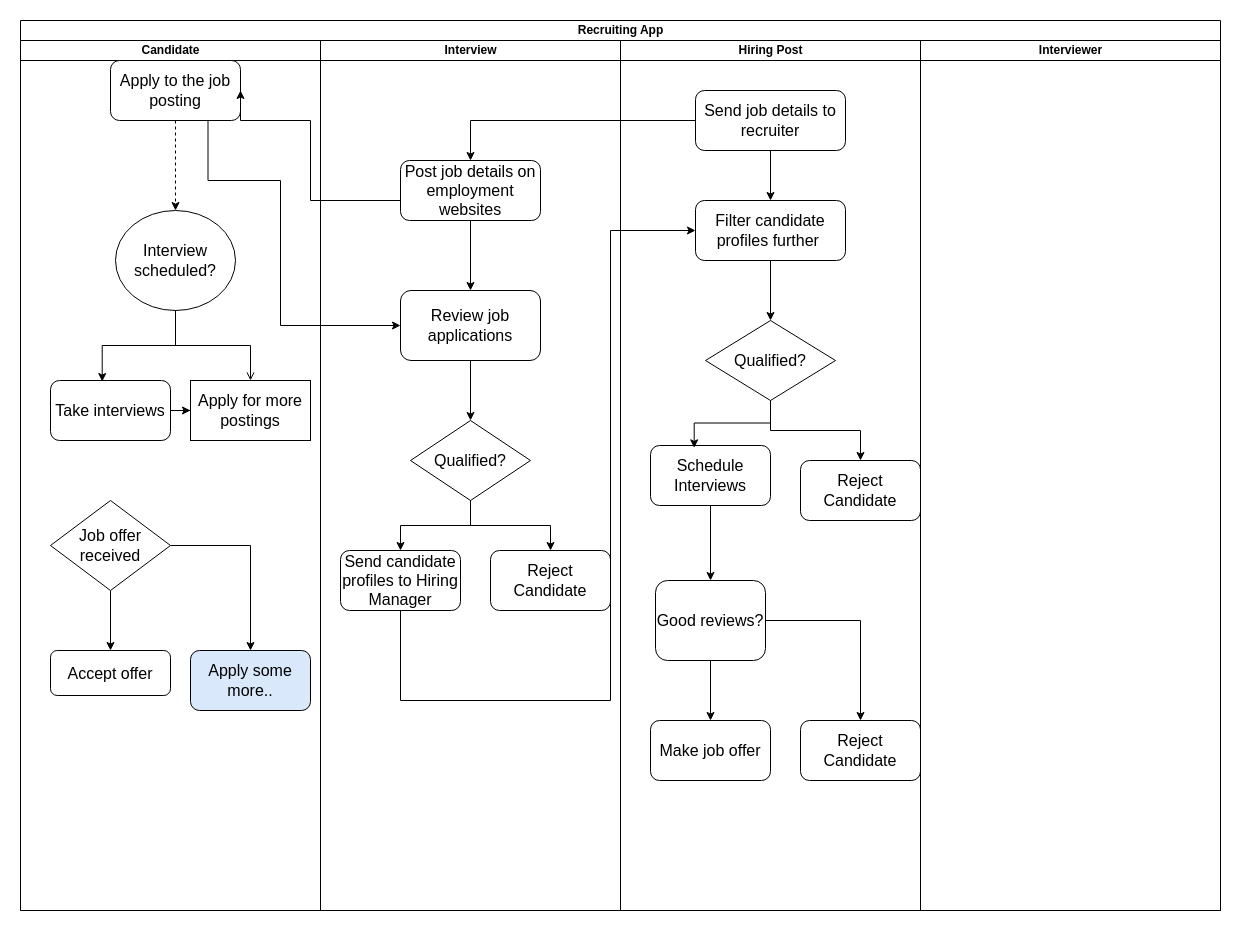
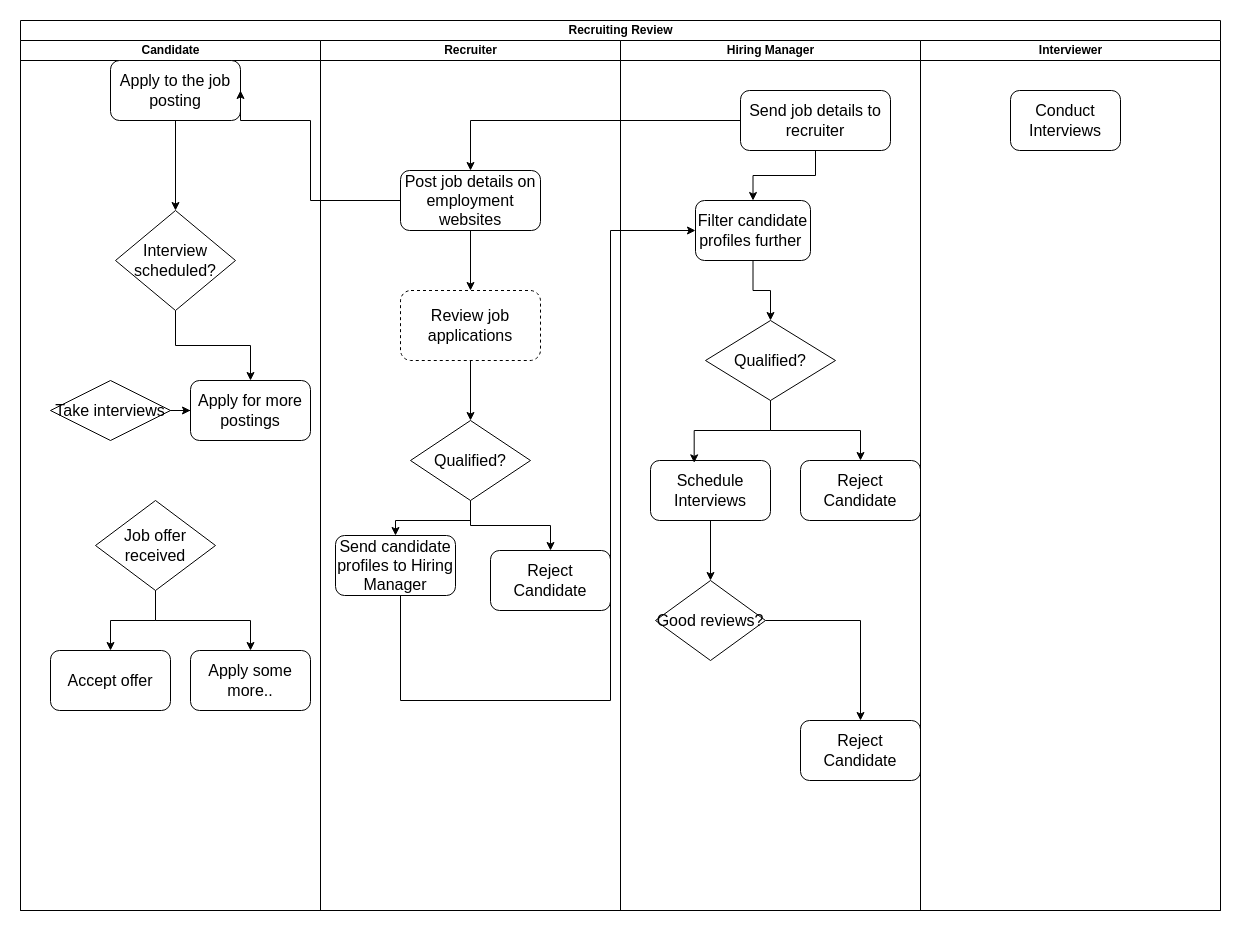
node "Recruiting App": label "Recruiting App" -> "Recruiting Review"
node "Interview": label "Interview" -> "Recruiter"
node "Hiring Post": label "Hiring Post" -> "Hiring Manager"
node "Send job details to recruiter": moved (771, 121) -> (816, 121)
node "Conduct Interviews": added
edge "Apply to the job posting" -> "Interview scheduled?": style dashed -> solid
node "Post job details on employment websites": moved (471, 191) -> (471, 201)
node "Filter candidate profiles further": size 150x60 -> 115x60
edge "Apply to the job posting" -> "Review job applications": removed
node "Interview scheduled?": shape ellipse -> diamond
node "Review job applications": style solid -> dashed
edge "Interview scheduled?" -> "Take interviews": removed
edge "Interview scheduled?" -> "Apply for more postings": arrowhead open -> classic
node "Take interviews": shape rounded rectangle -> diamond
node "Apply for more postings": shape rectangle -> rounded rectangle
node "Schedule Interviews": moved (711, 476) -> (711, 491)
node "Job offer received": moved (111, 546) -> (156, 546)
node "Send candidate profiles to Hiring Manager": moved (401, 581) -> (396, 566)
node "Good reviews?": shape rounded rectangle -> diamond
node "Accept offer": size 120x45 -> 120x60
node "Apply some more..": fillcolor #dae8fc -> #ffffff
edge "Good reviews?" -> "Make job offer": removed
node "Make job offer": removed
